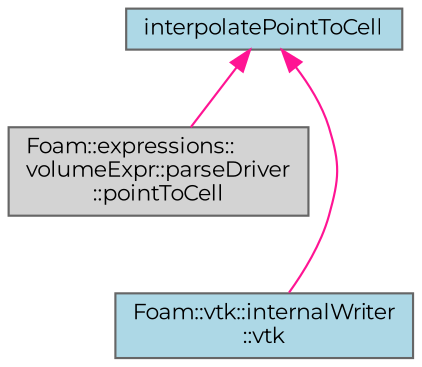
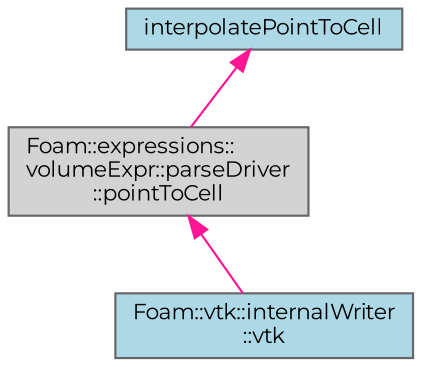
edge "Foam::vtk::internalWriter ::vtk" -> "interpolatePointToCell": now "Foam::vtk::internalWriter ::vtk" -> "Foam::expressions:: volumeExpr::parseDriver ::pointToCell"
